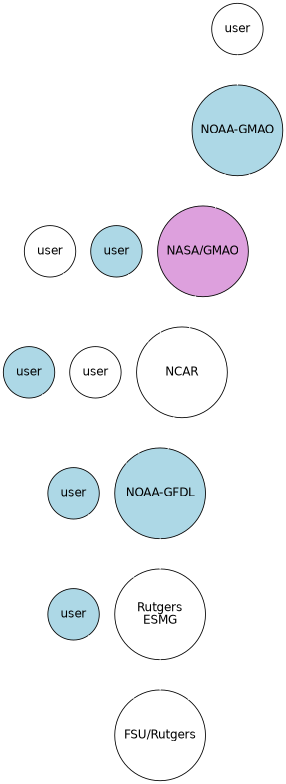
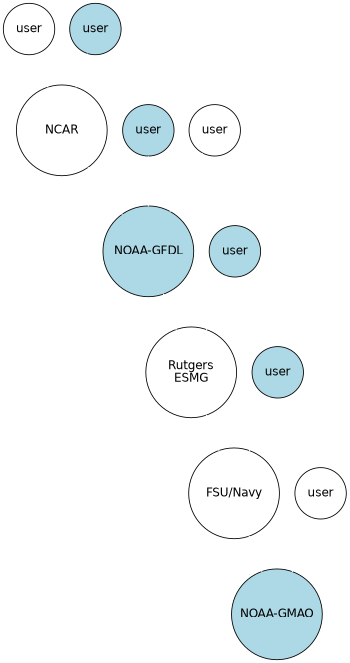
node "NASA/GMAO": removed
node "FSU/Rutgers": label "FSU/Rutgers" -> "FSU/Navy"
